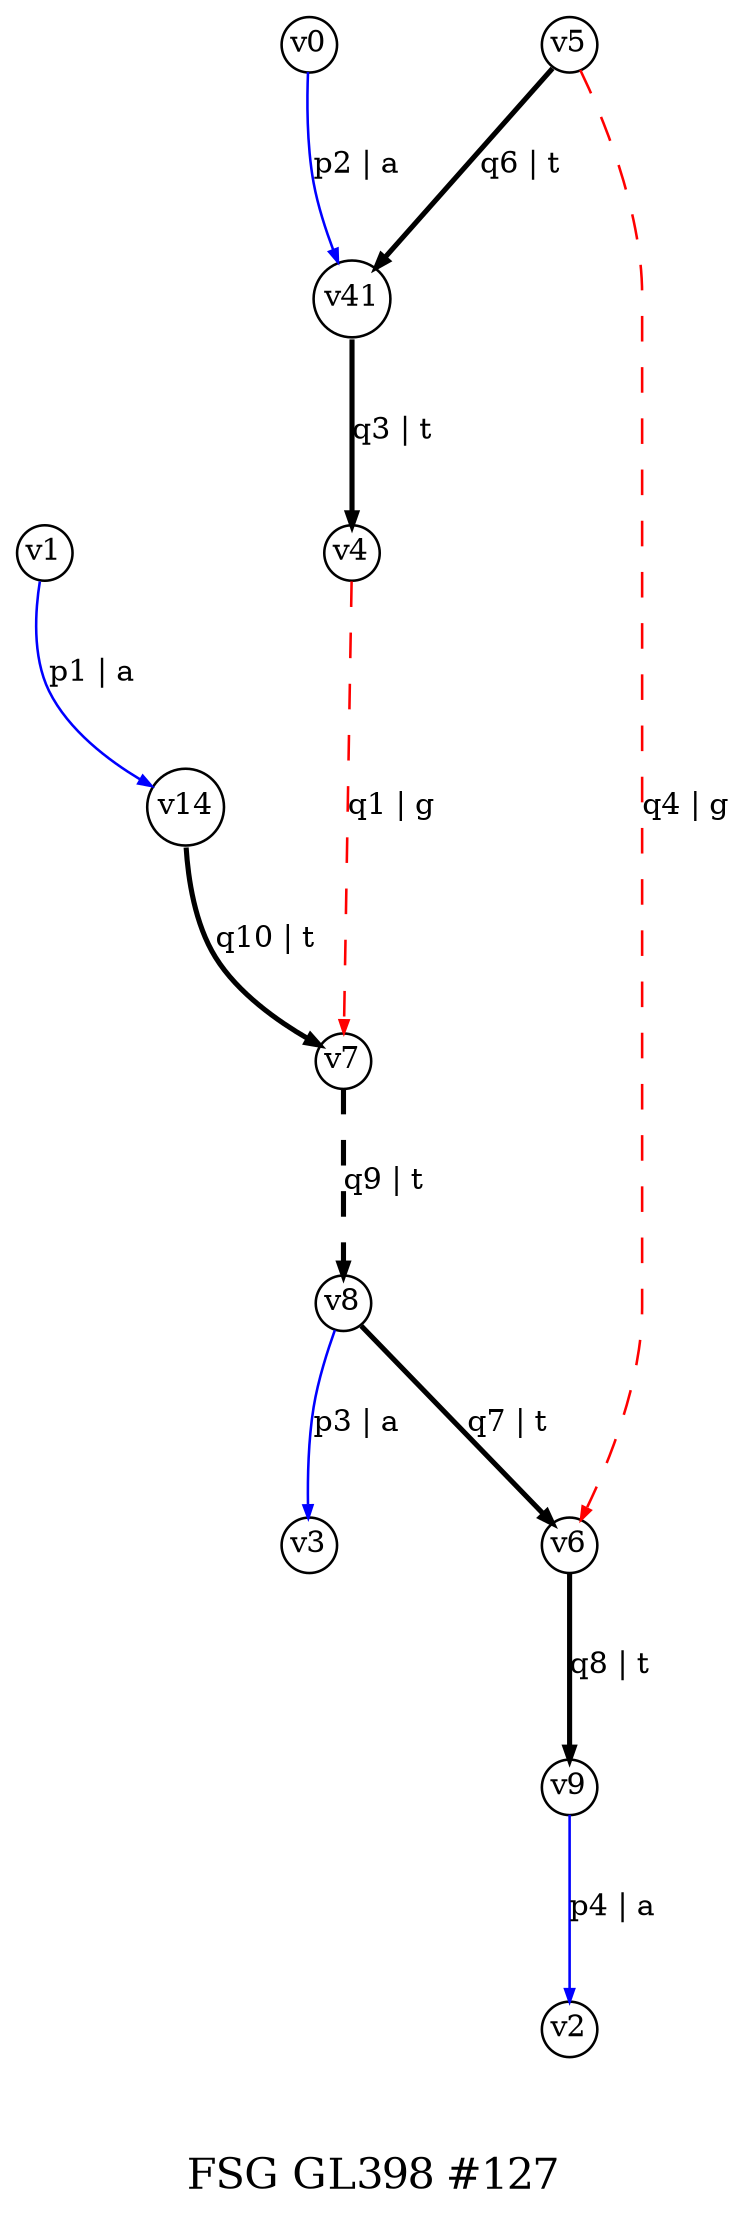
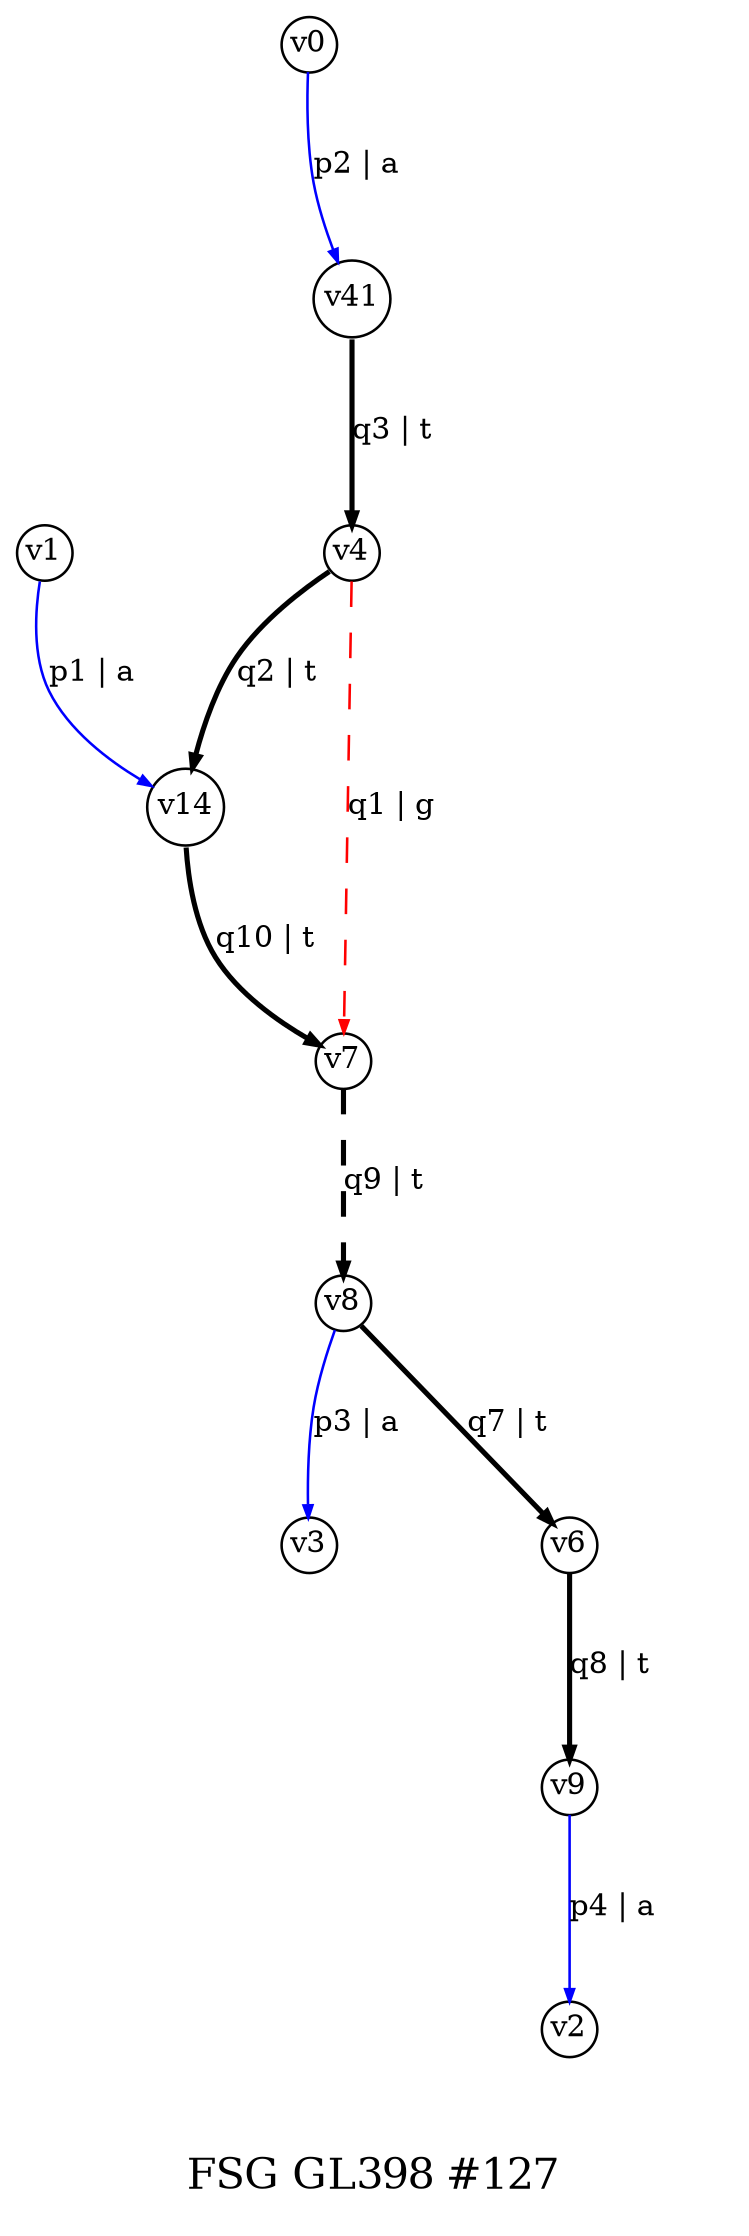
node "v5": removed
edge "v4" -> "v14": added, label "q2 | t"
